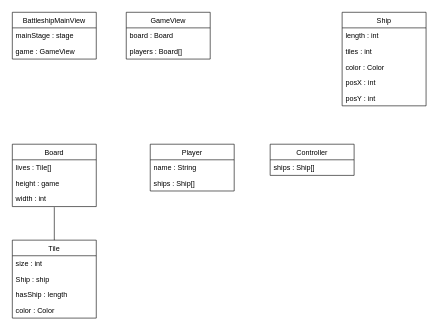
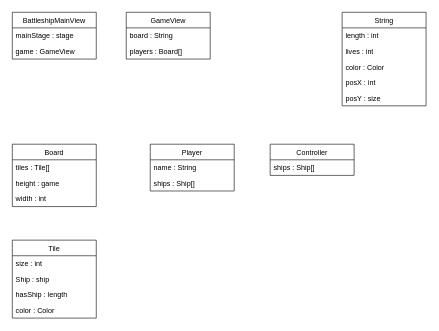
node "Ship": label "Ship" -> "String"
node "board : Board": label "board : Board" -> "board : String"
node "tiles : int": label "tiles : int" -> "lives : int"
node "posY : int": label "posY : int" -> "posY : size"
node "lives : Tile[]": label "lives : Tile[]" -> "tiles : Tile[]"
edge "width : int" -- "Tile": removed
